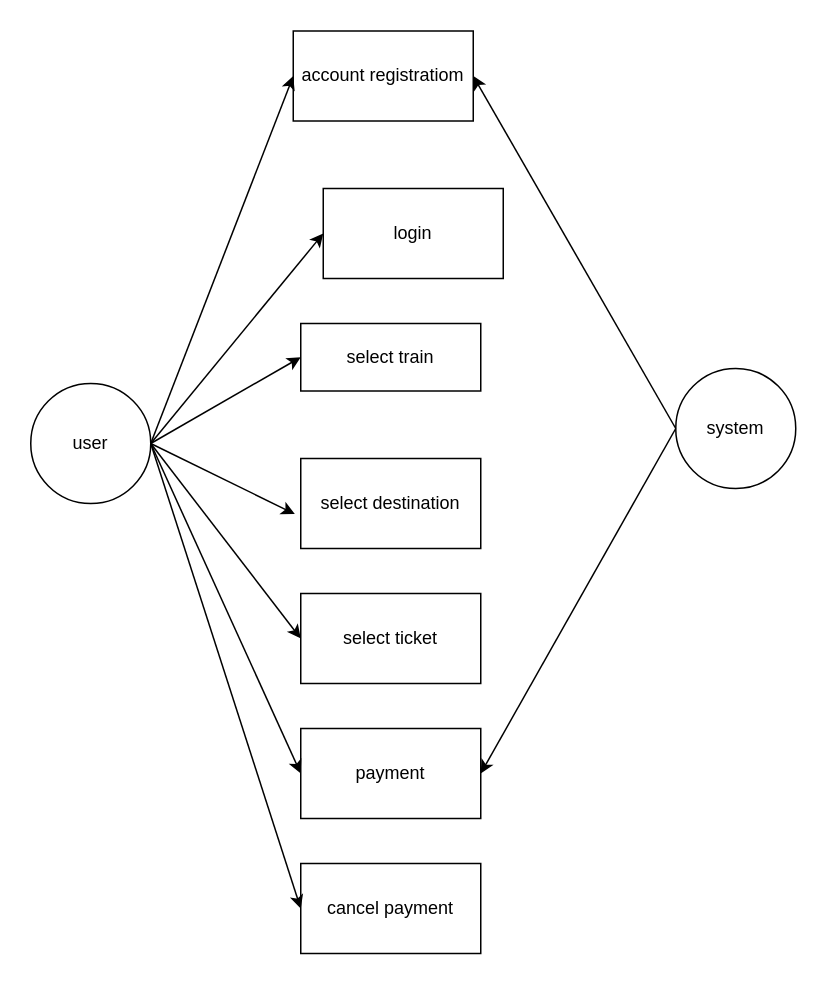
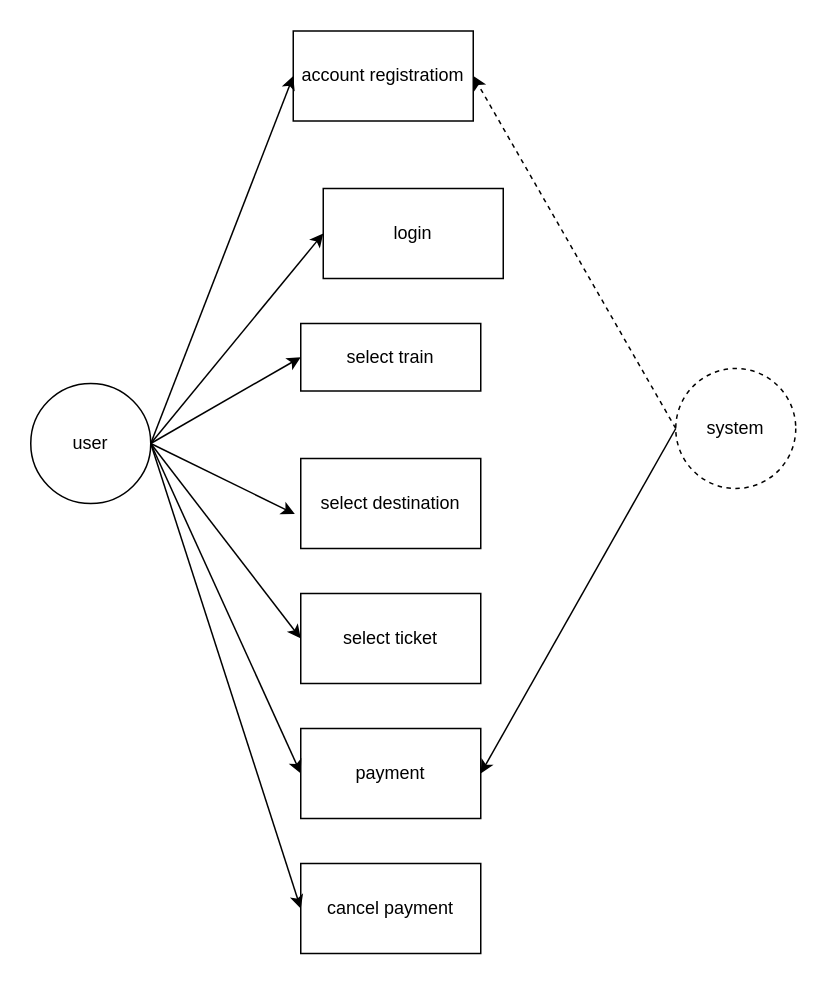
edge "system" -> "account registratiom": style solid -> dashed
node "system": style solid -> dashed
